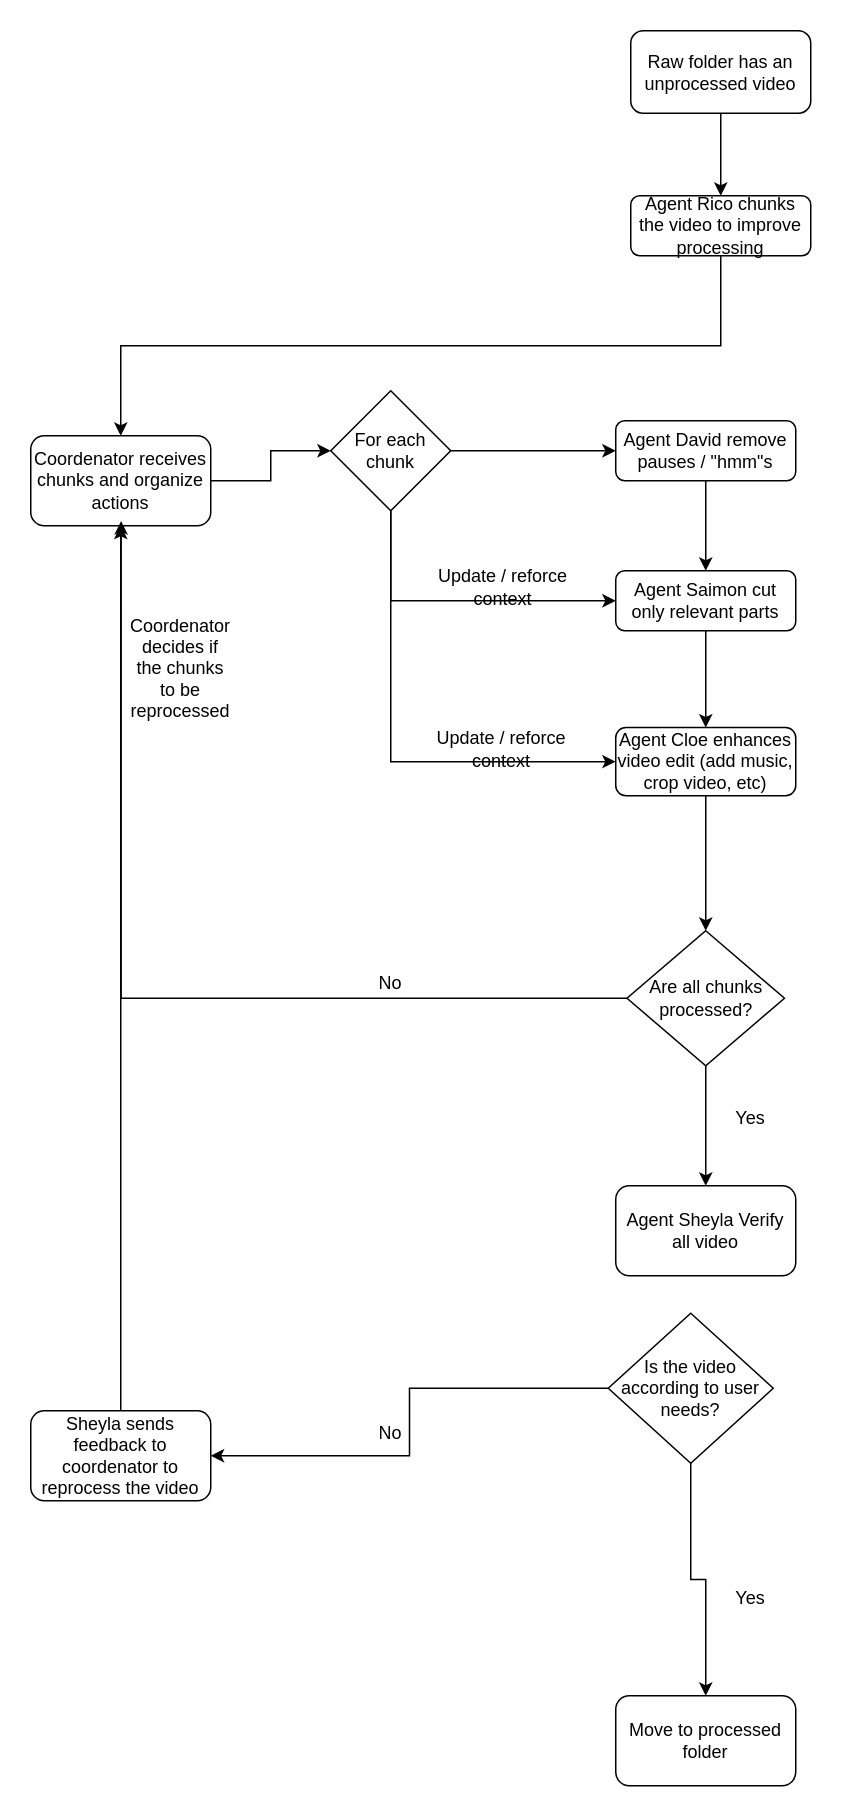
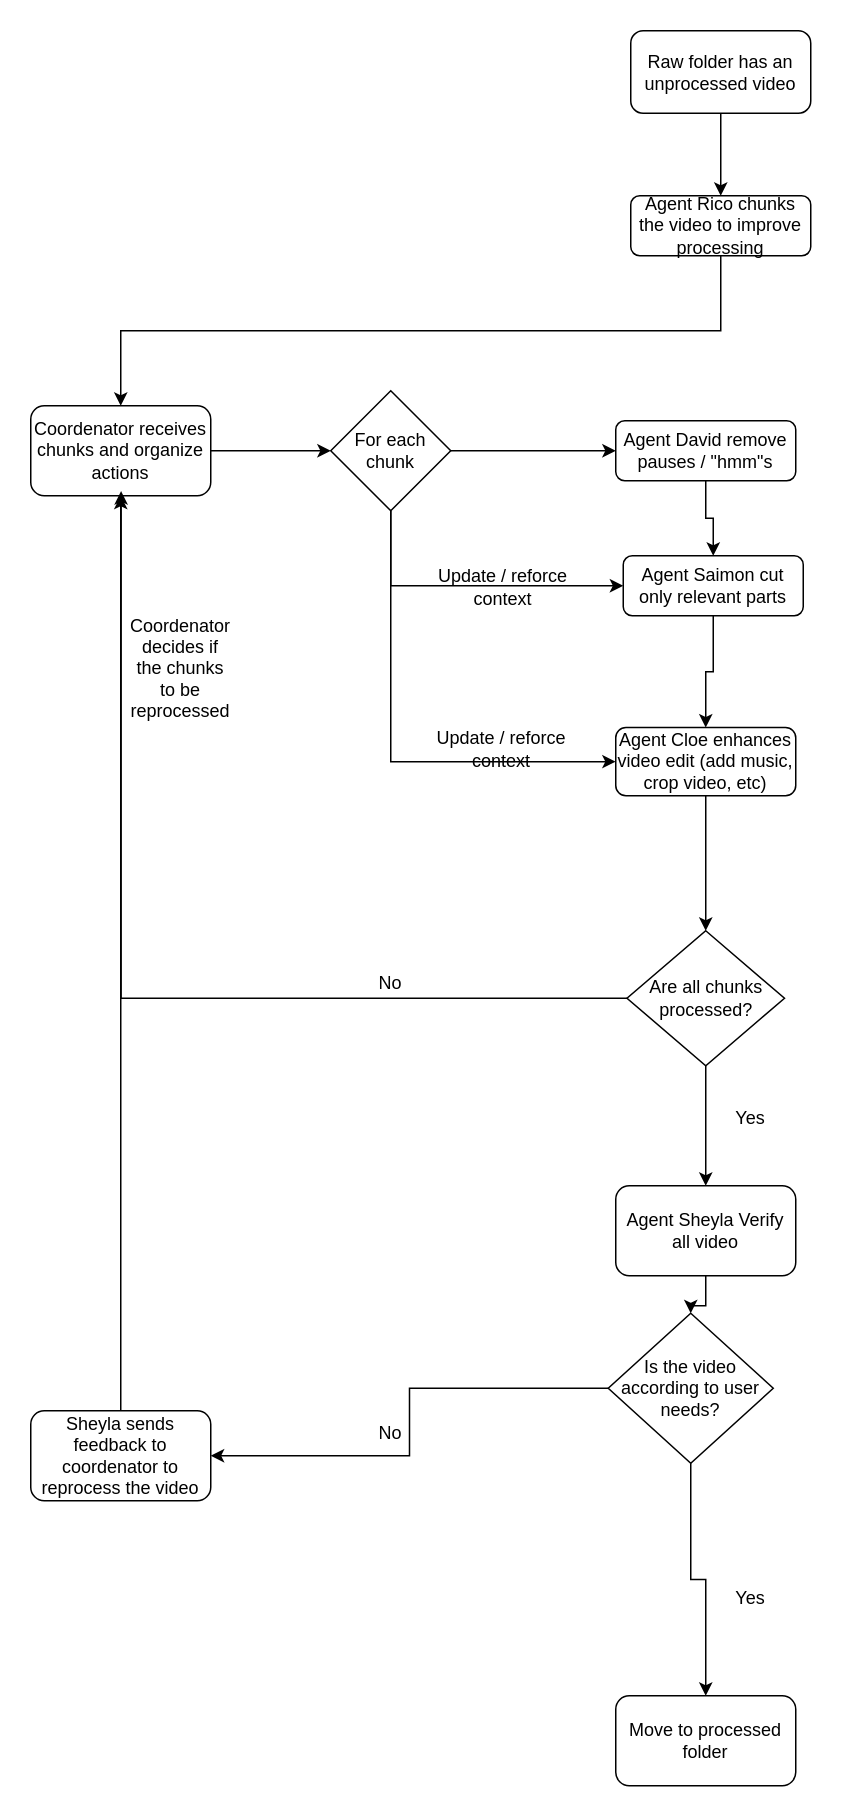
node "Coordenator receives chunks and organize actions": moved (121, 481) -> (121, 451)
node "Agent Saimon cut only relevant parts": moved (706, 601) -> (713, 586)
edge "Agent Sheyla Verify all video" -> "Is the video according to user needs?": added
